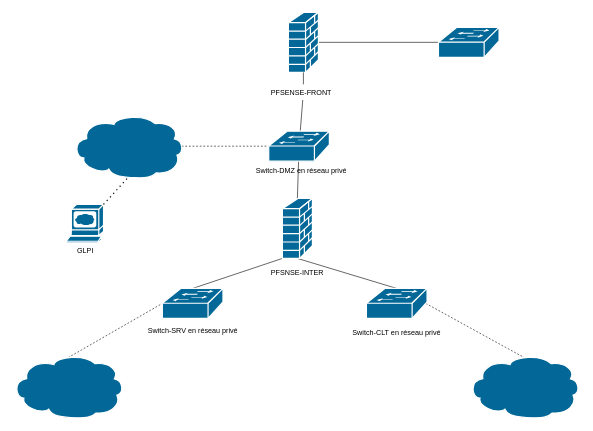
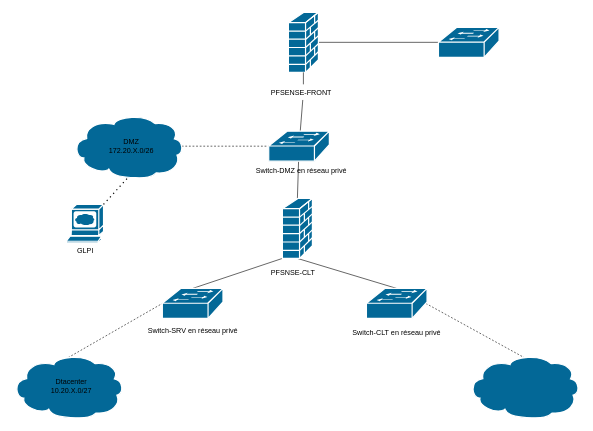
node "DMZ 172.20.X.0/26": added
node "PFSNSE-INTER": label "PFSNSE-INTER" -> "PFSNSE-CLT"
node "Dtacenter 10.20.X.0/27": added
